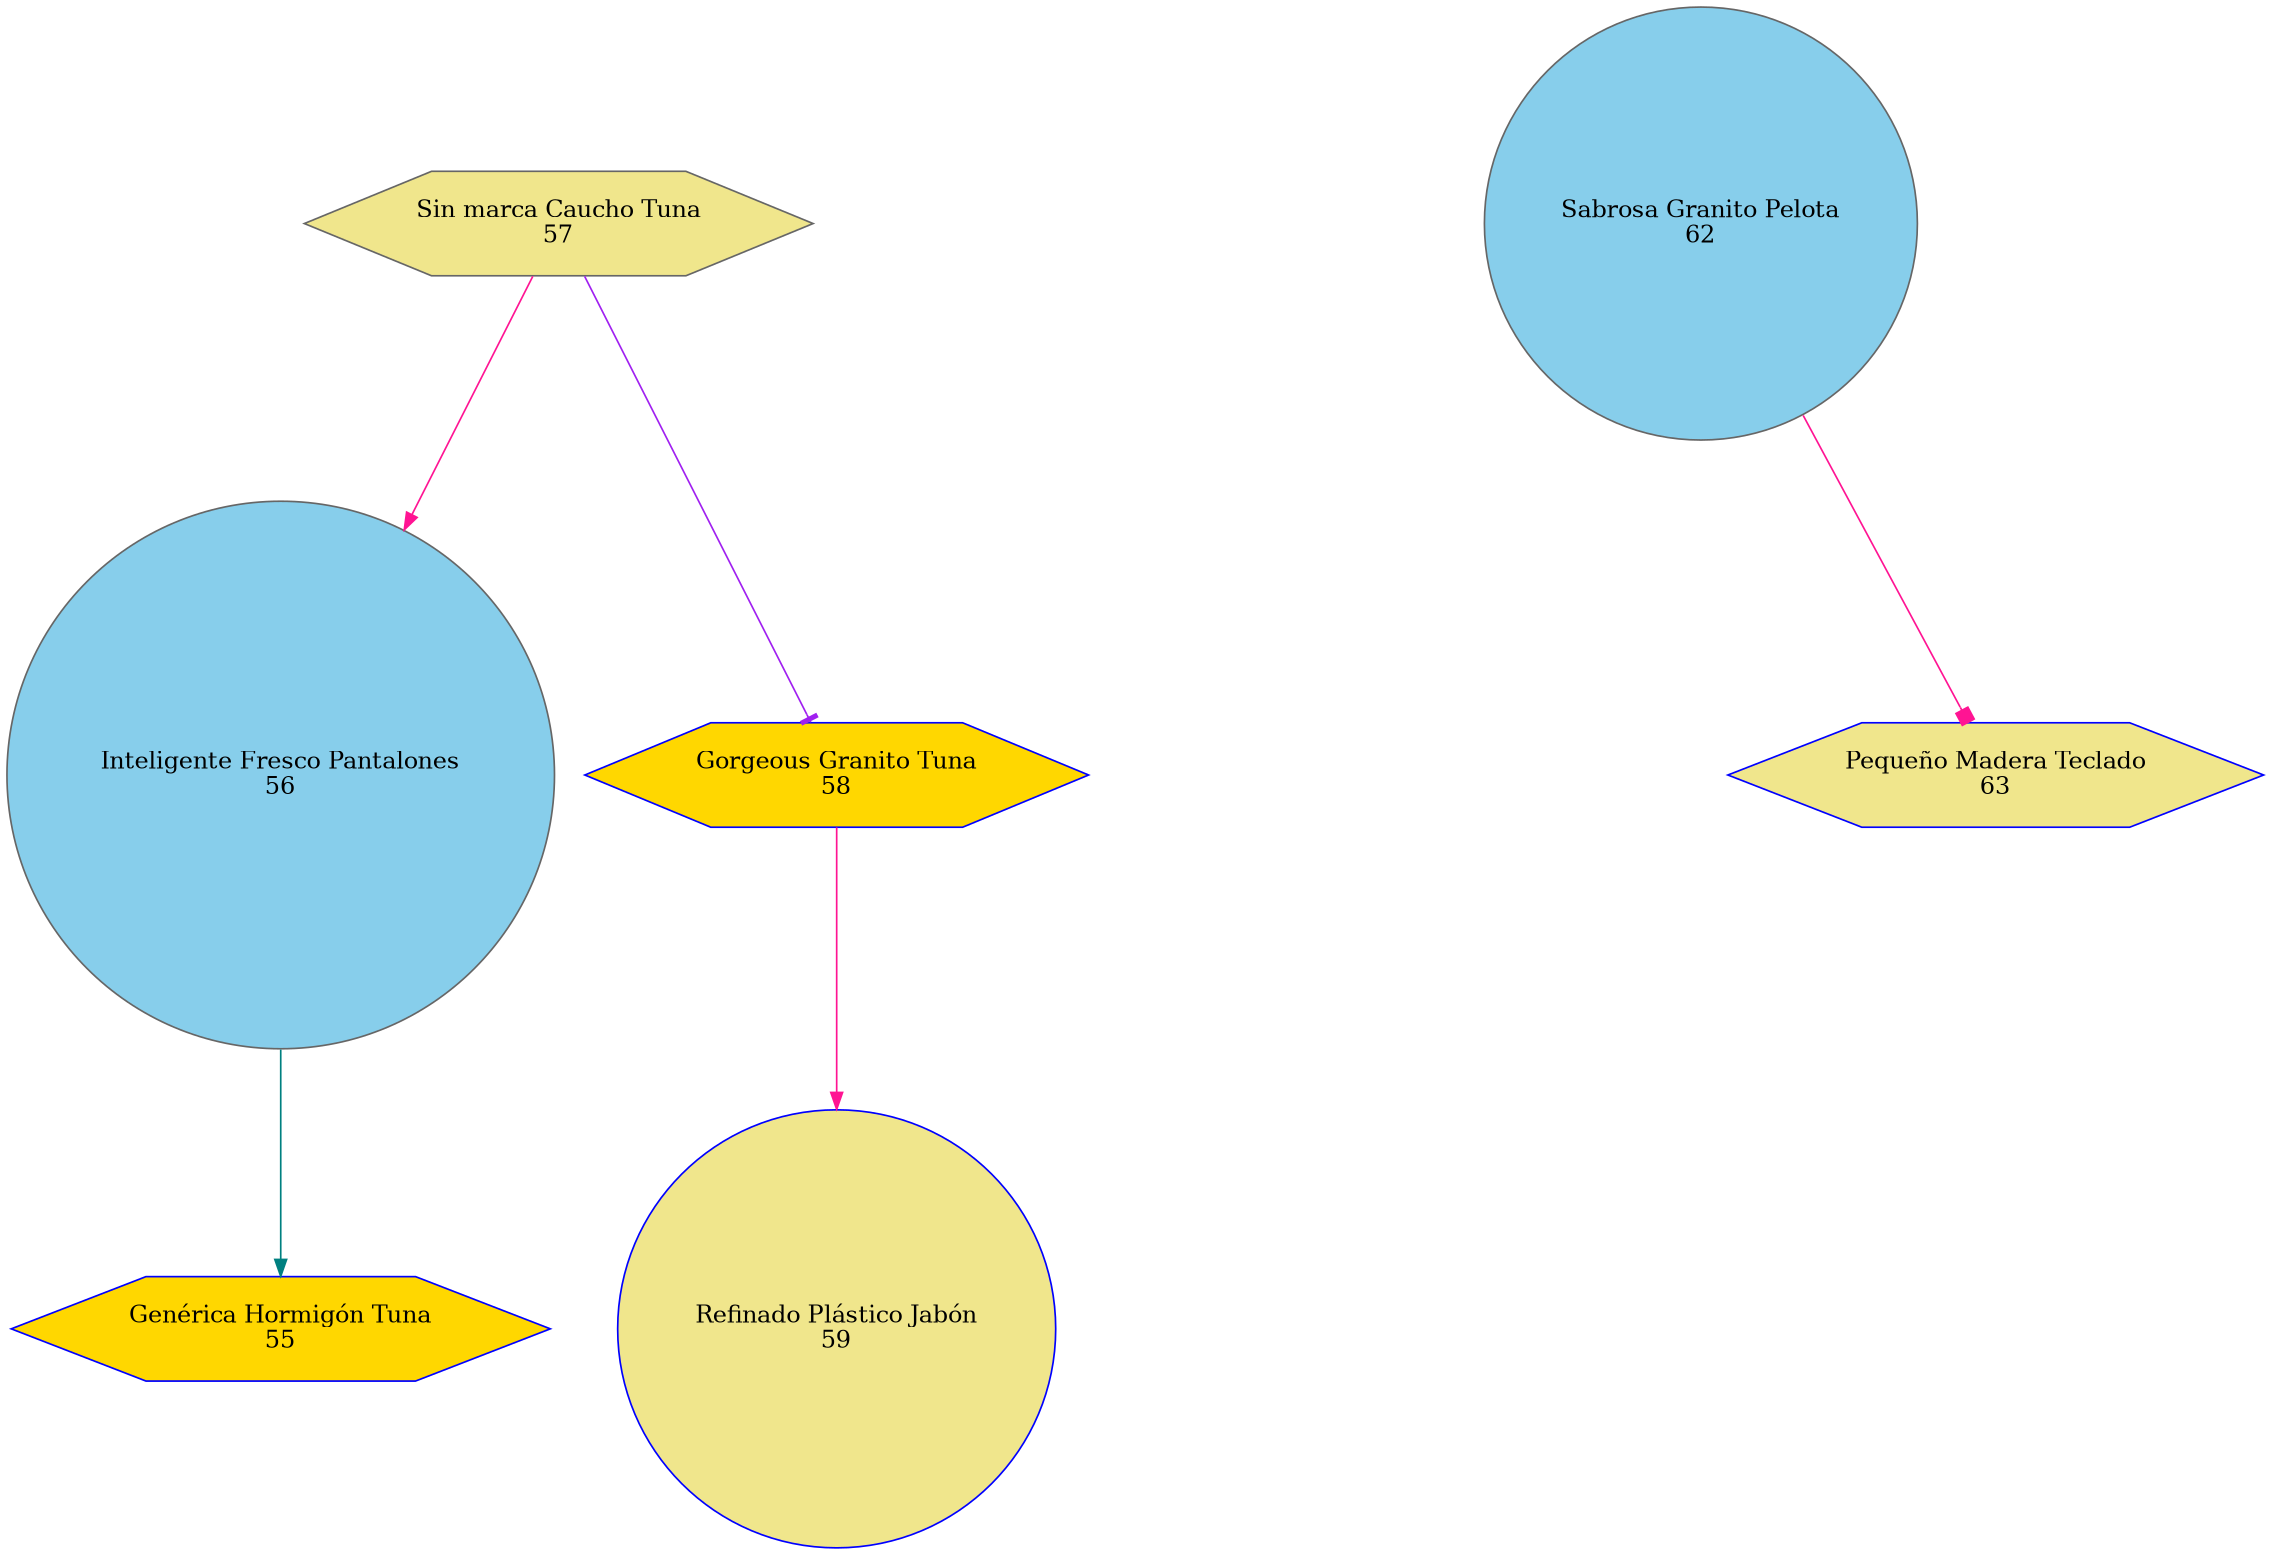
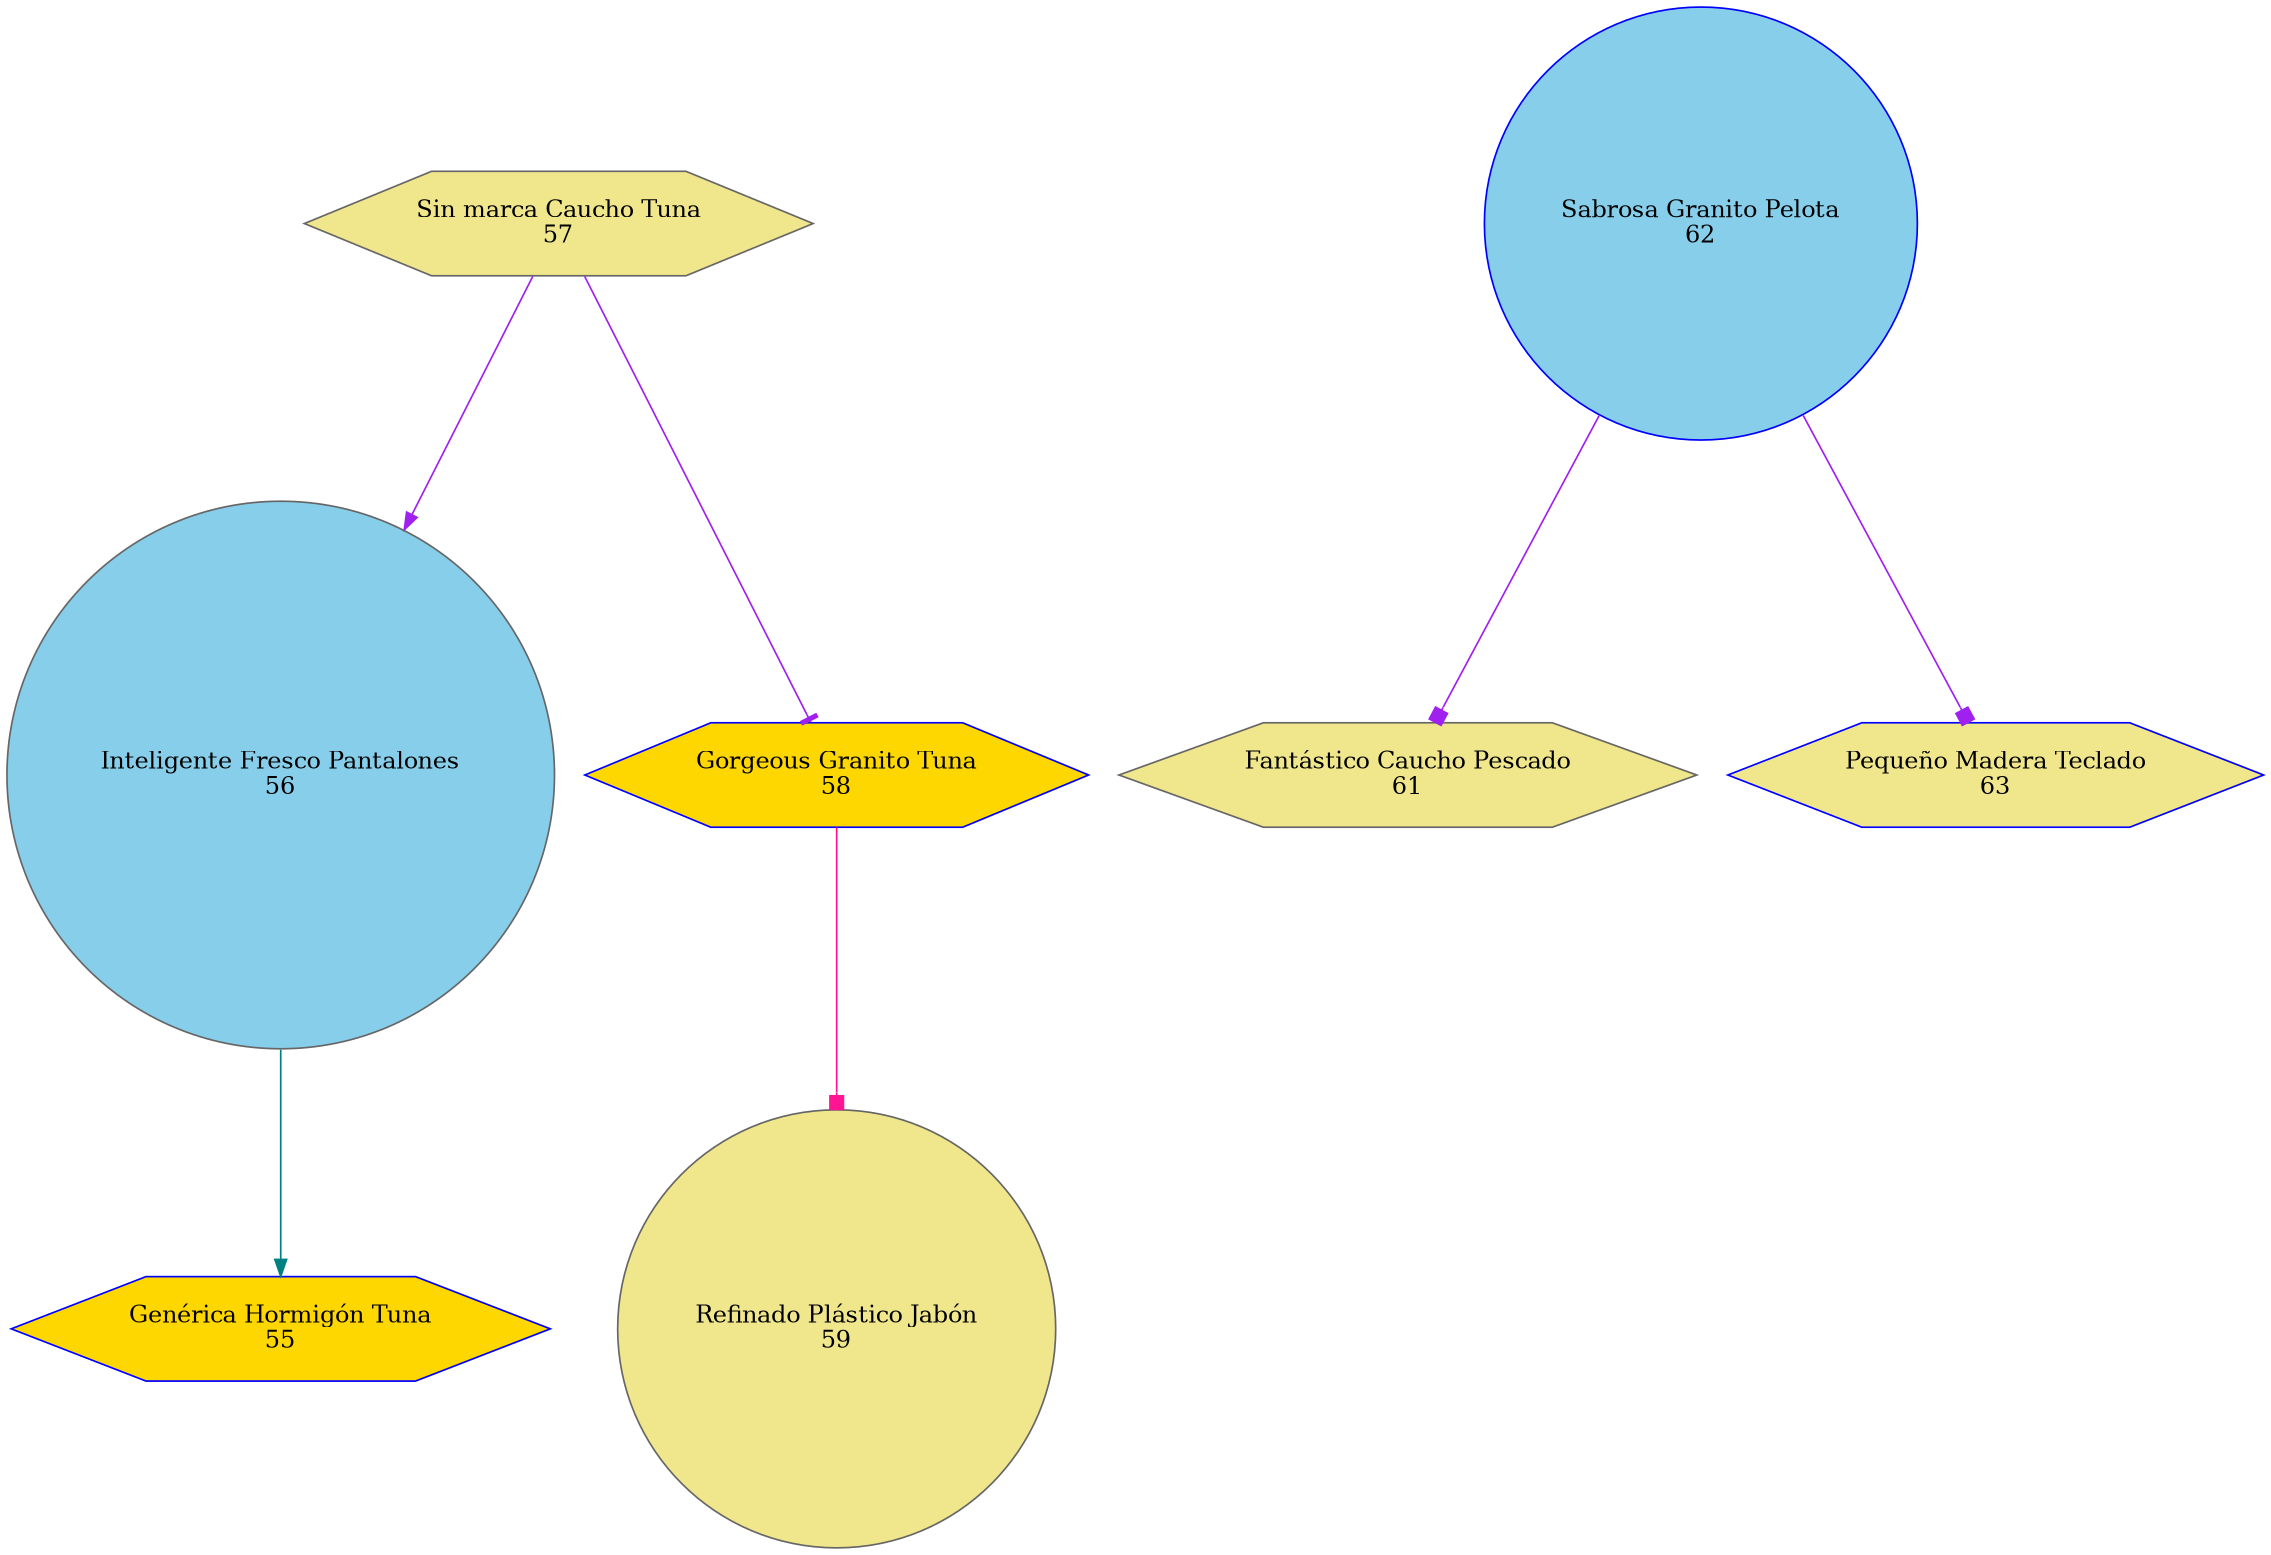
node "Sabrosa Granito Pelota 62": color gray40 -> blue
edge "Sin marca Caucho Tuna 57" -> "Inteligente Fresco Pantalones 56": color deeppink -> purple
edge "Sabrosa Granito Pelota 62" -> "Pequeño Madera Teclado 63": color deeppink -> purple
node "Fantástico Caucho Pescado 61": added
edge "Gorgeous Granito Tuna 58" -> "Refinado Plástico Jabón 59": arrowhead normal -> box
node "Refinado Plástico Jabón 59": color blue -> gray40
